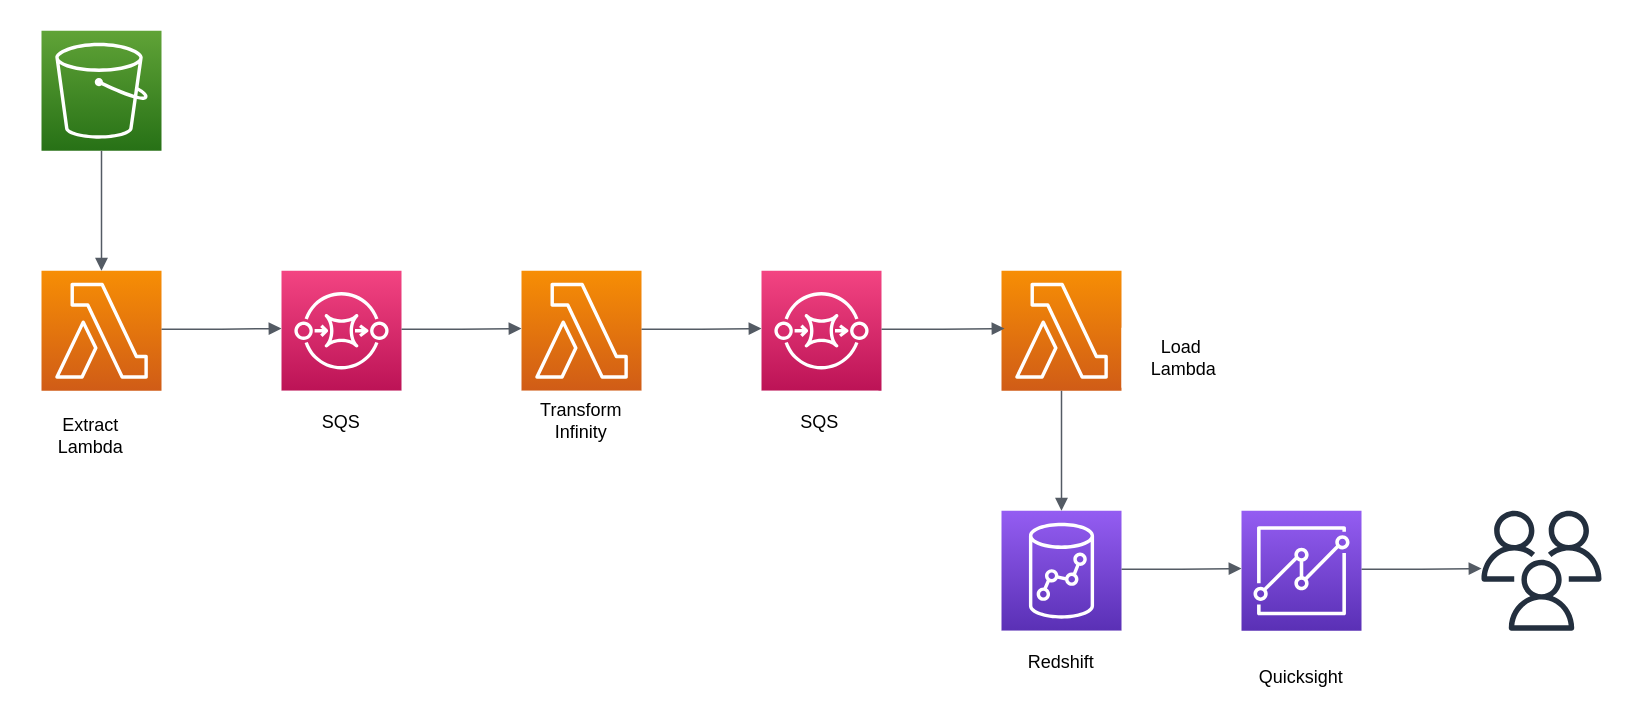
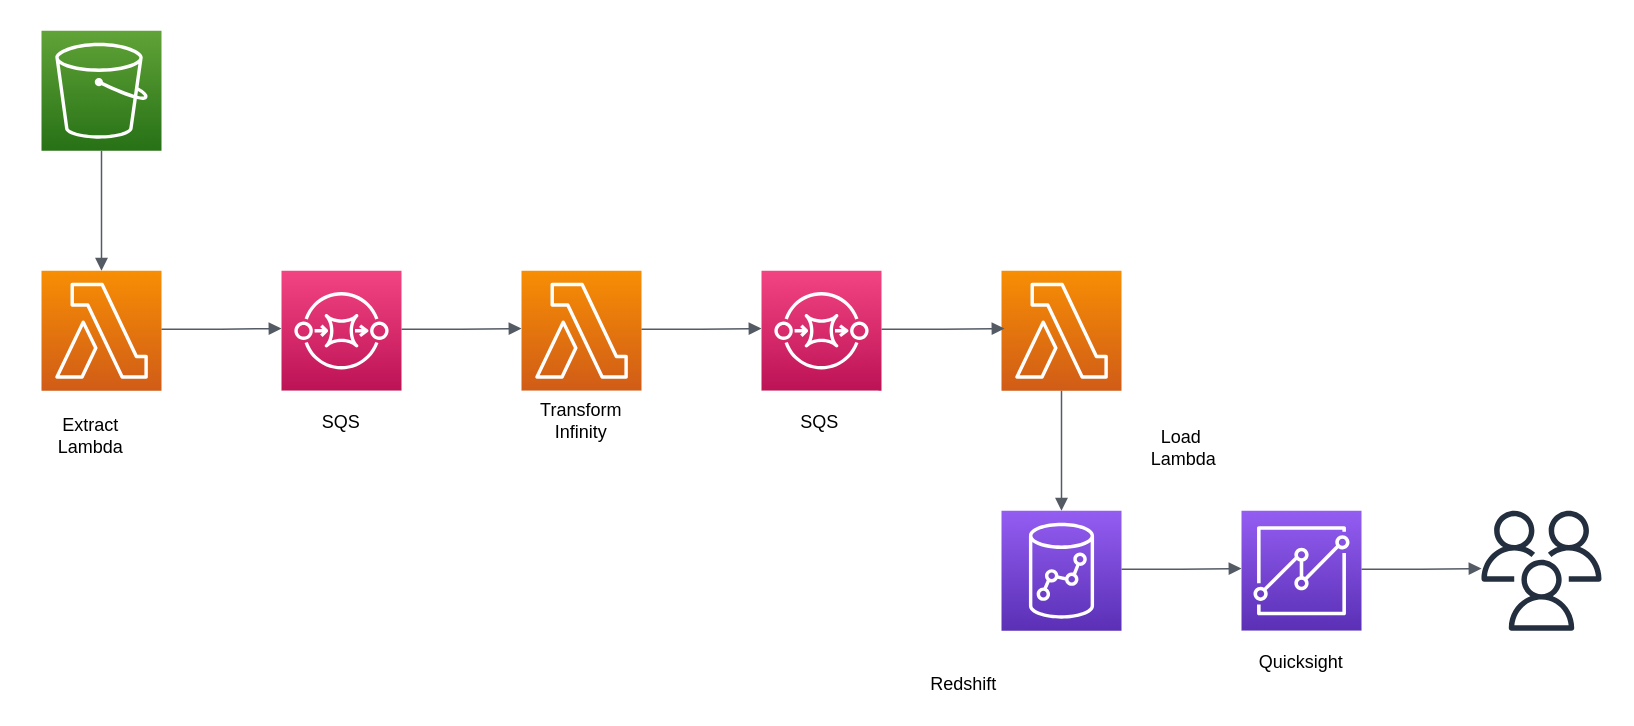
node "Load Lambda": moved (1181, 358) -> (1181, 448)
node "Redshift": moved (1061, 662) -> (964, 685)
node "Quicksight": moved (1301, 677) -> (1301, 662)
